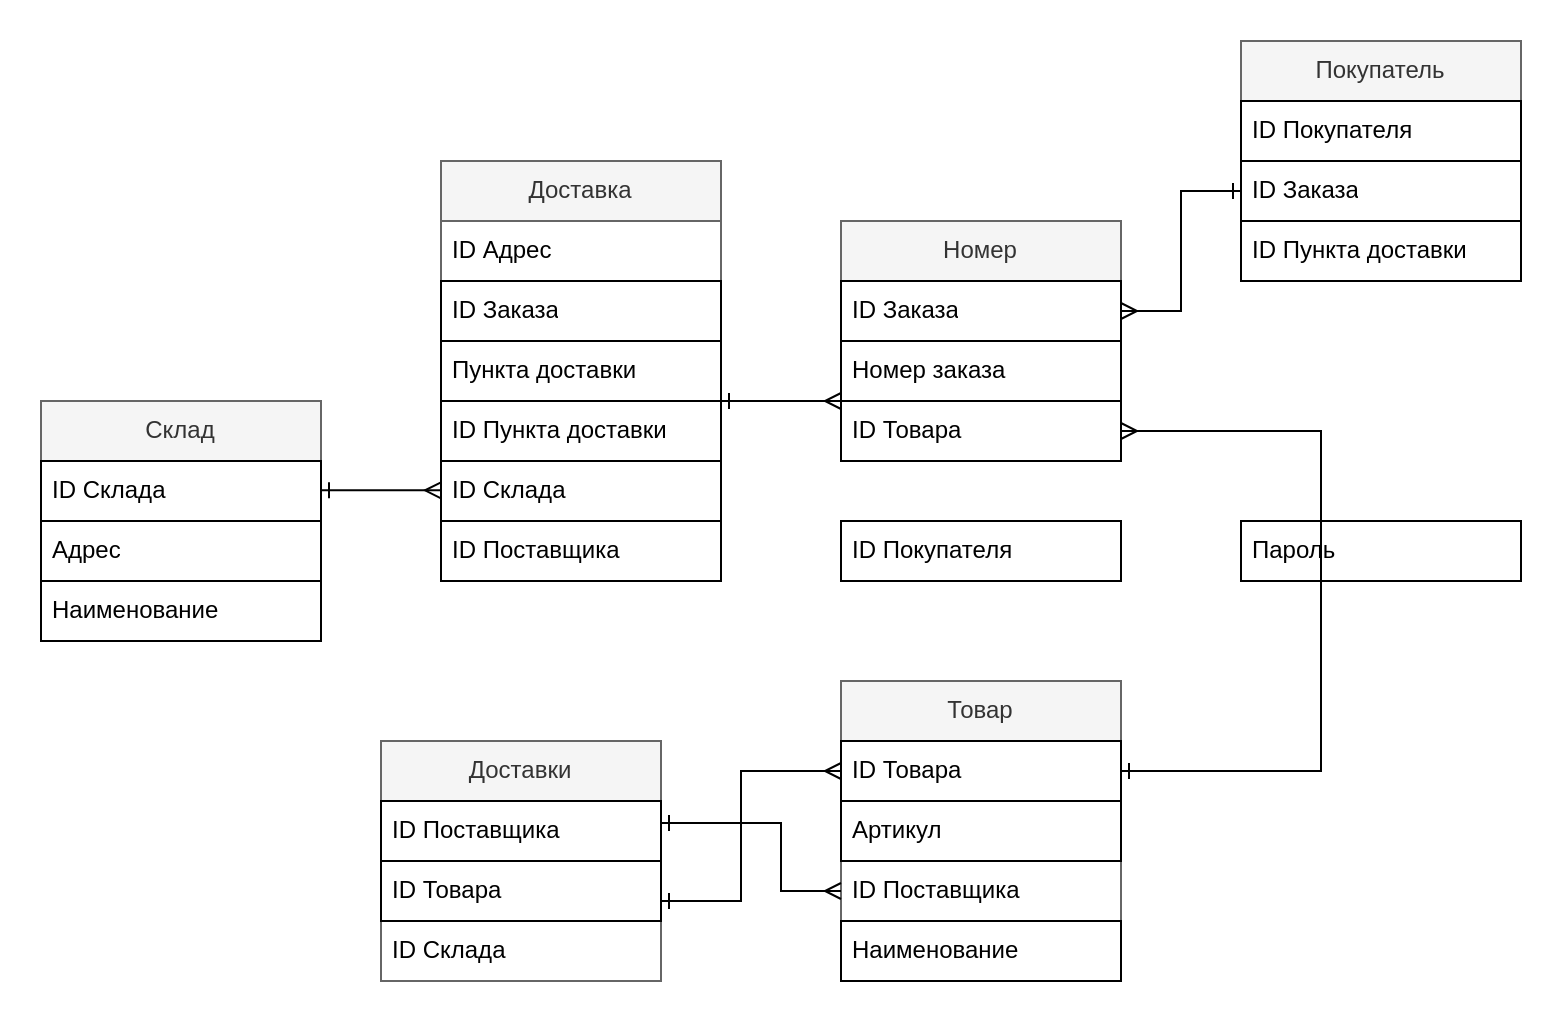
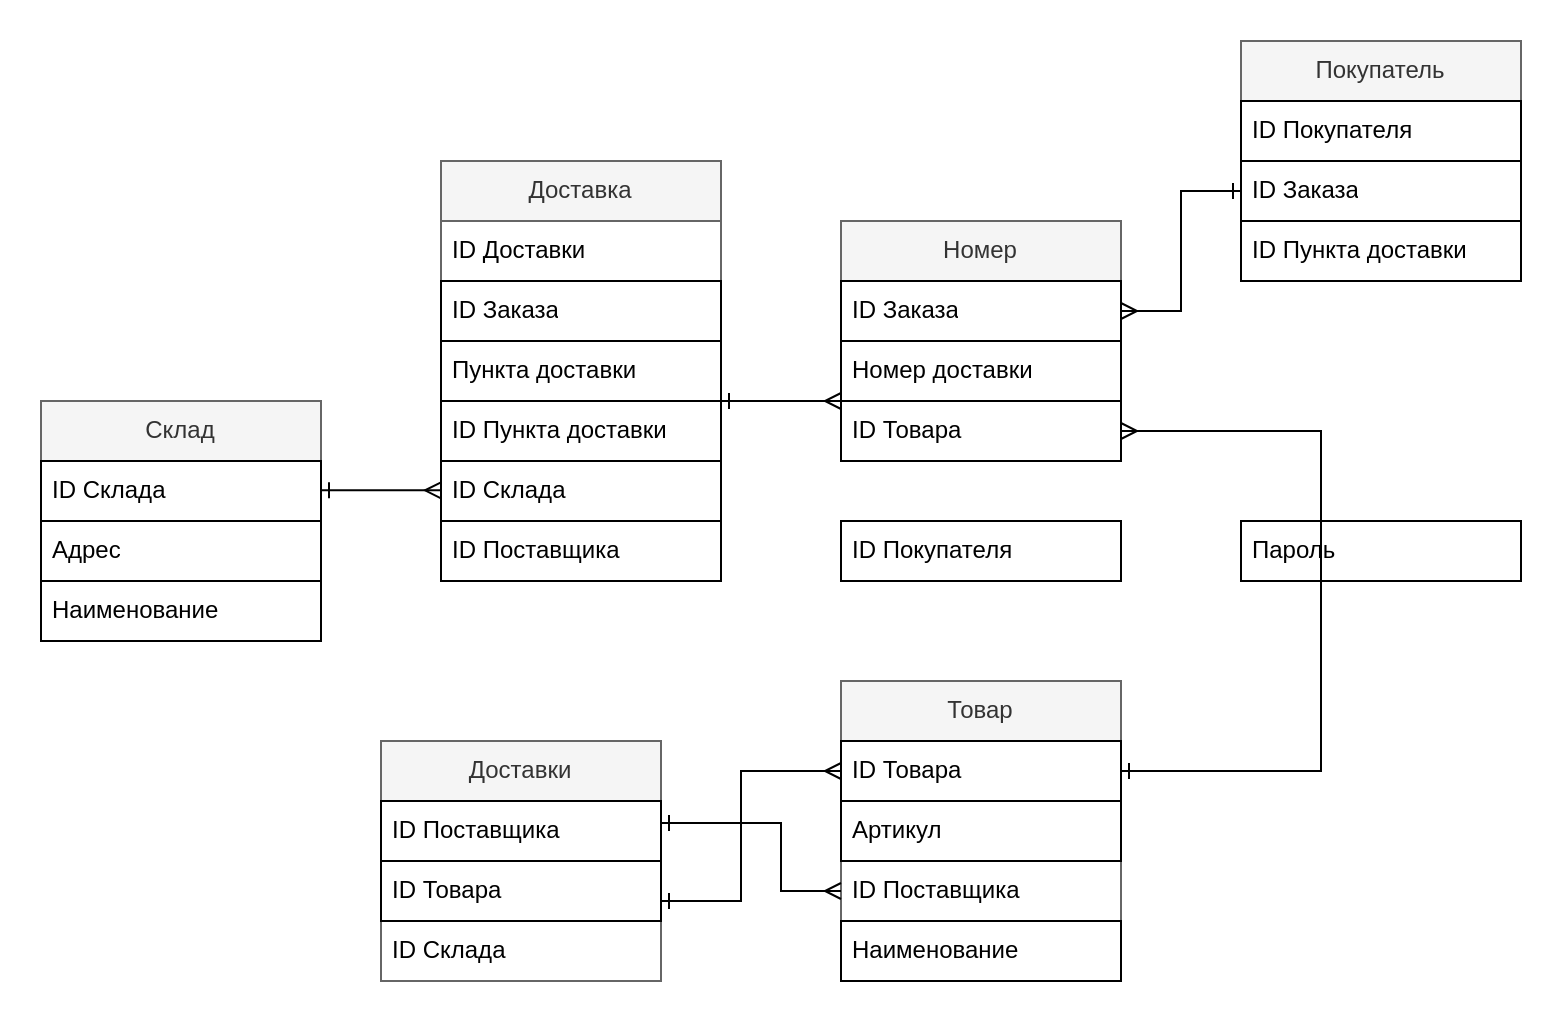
node "ID Адрес": label "ID Адрес" -> "ID Доставки"
node "Номер заказа": label "Номер заказа" -> "Номер доставки"
